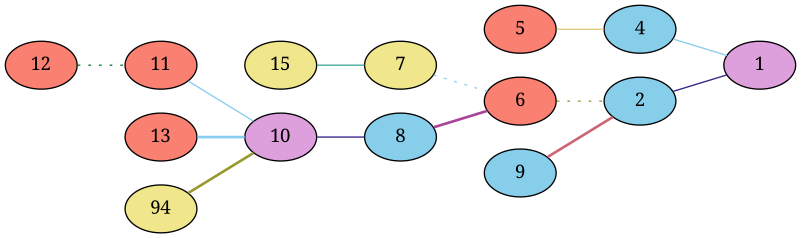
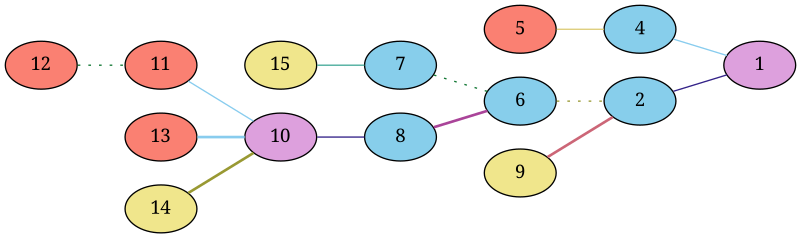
node "7": fillcolor khaki -> skyblue
edge "7" -- "6": color #88ccee -> #117733
node "6": fillcolor salmon -> skyblue
node "9": fillcolor skyblue -> khaki
node "94": label "94" -> "14"
